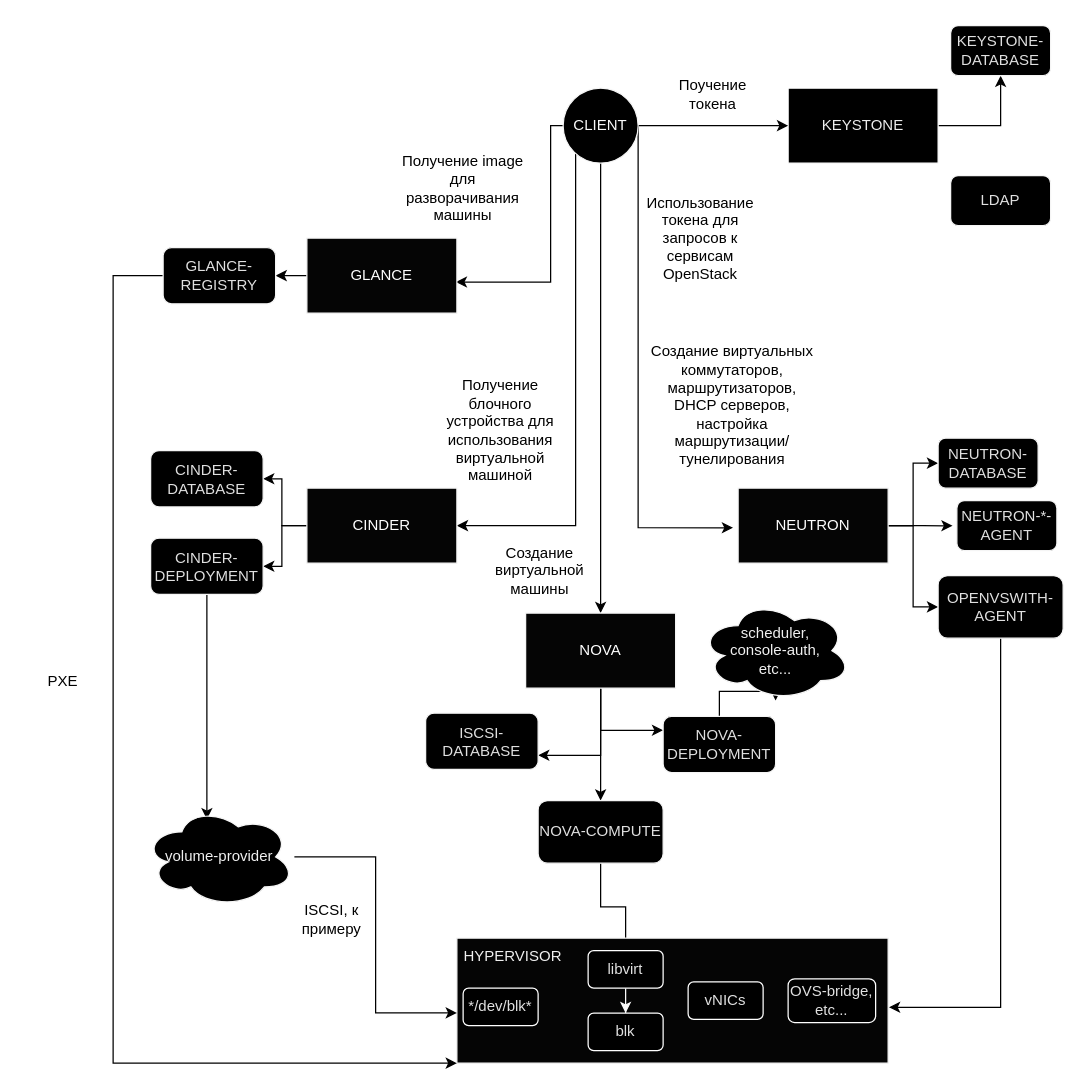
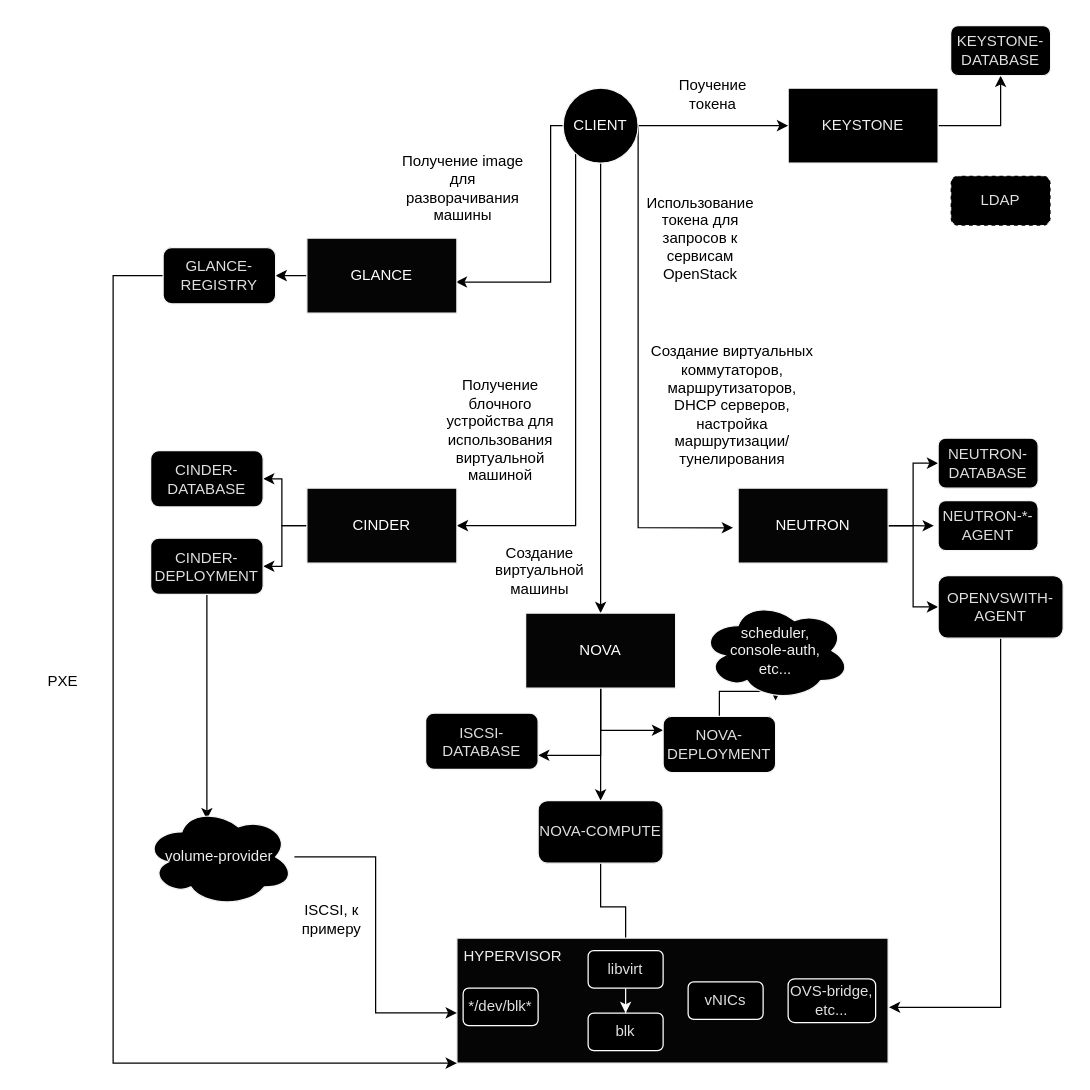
node "LDAP": style solid -> dashed
node "NEUTRON-*-AGENT": moved (1007, 526) -> (988, 526)
